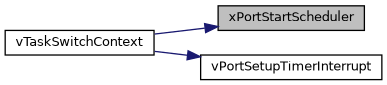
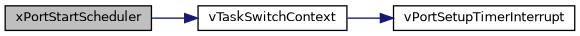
edge "vTaskSwitchContext" -> "xPortStartScheduler": reversed
